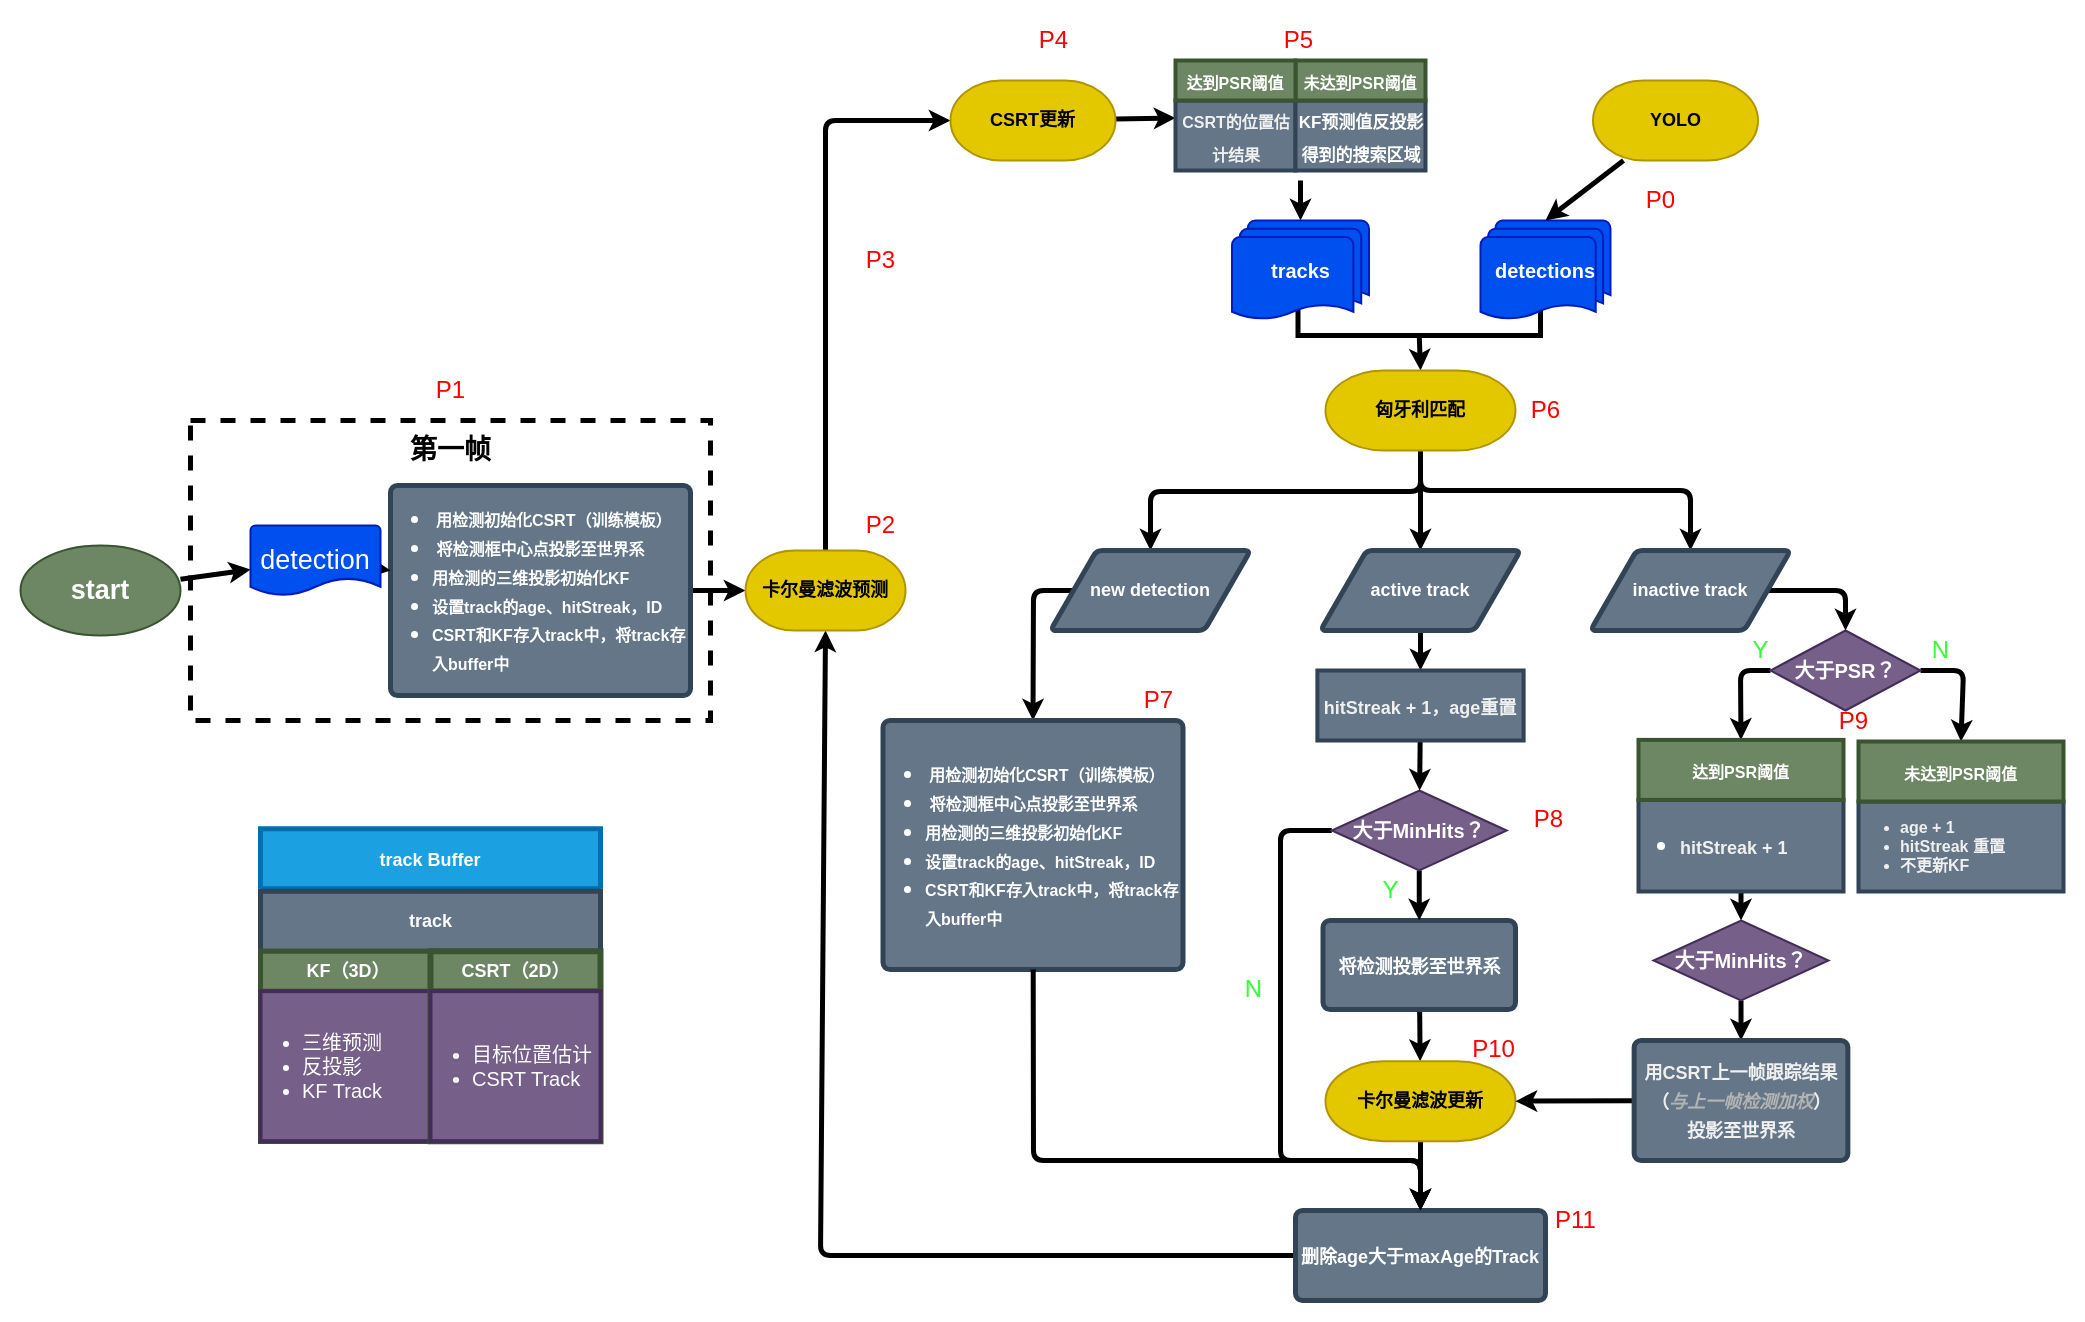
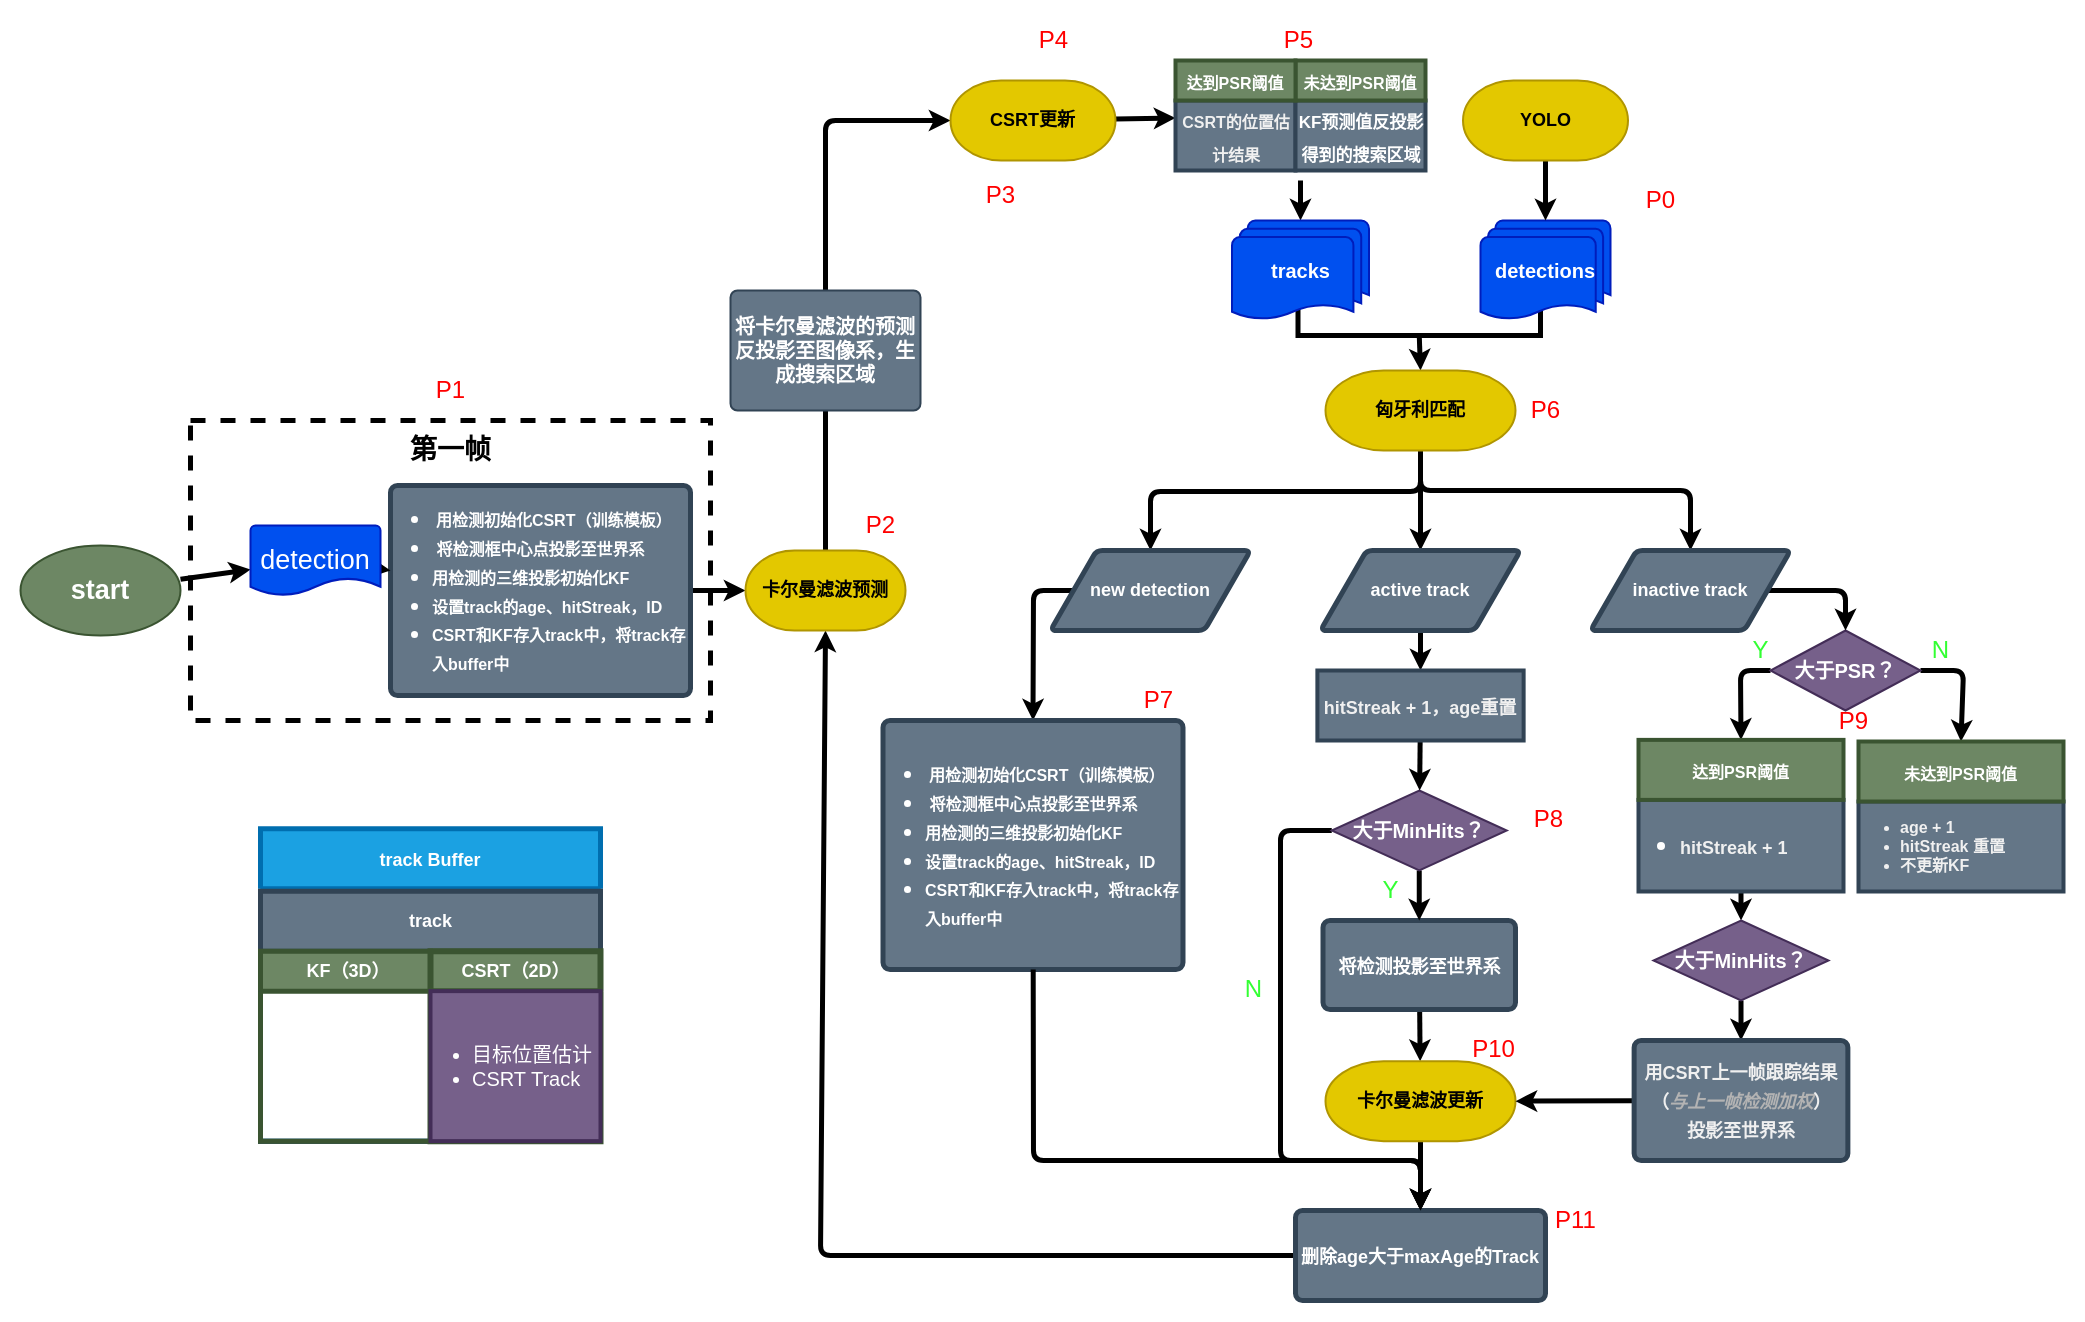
node "YOLO": moved (1676, 121) -> (1546, 121)
node "P3": moved (881, 261) -> (1001, 196)
node "将卡尔曼滤波的预测反投影至图像系，生成搜索区域": added
node "三维预测 反投影 KF Track": removed
